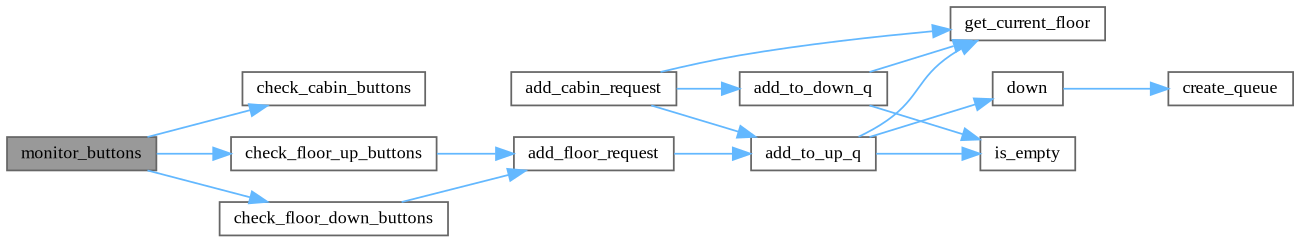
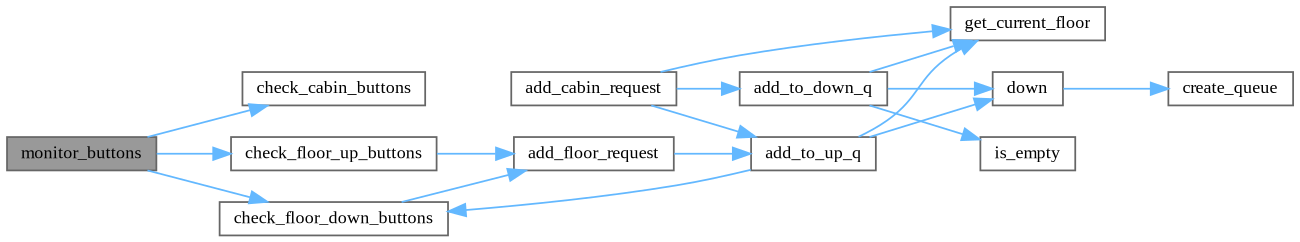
edge "add_to_down_q" -> "down": added
edge "add_to_up_q" -> "is_empty": now "add_to_up_q" -> "check_floor_down_buttons"
